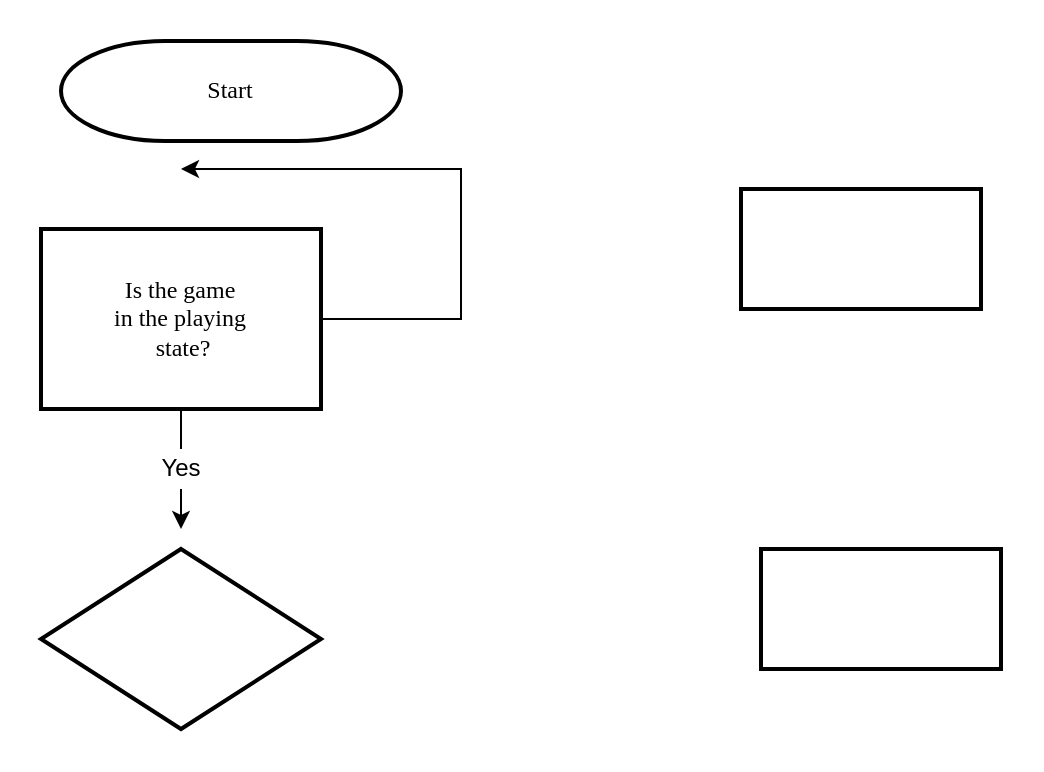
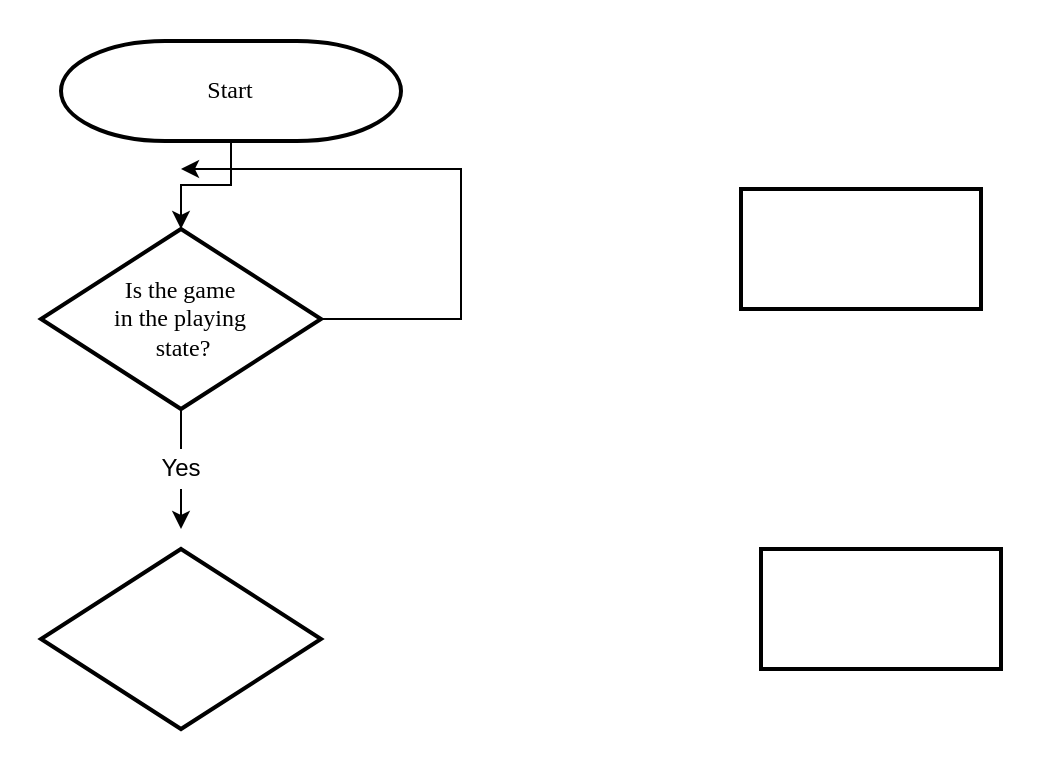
edge "Start" -> "Is the game in the playing state?": added
node "Is the game in the playing state?": shape rectangle -> diamond
